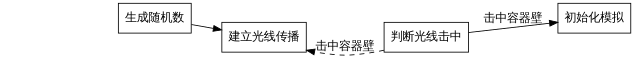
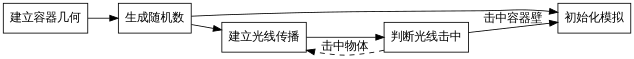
edge "生成随机数" -> "初始化模拟": added
node "建立容器几何": added
edge "建立光线传播" -> "判断光线击中": added
edge "判断光线击中" -> "建立光线传播": label "击中容器壁" -> "击中物体"
